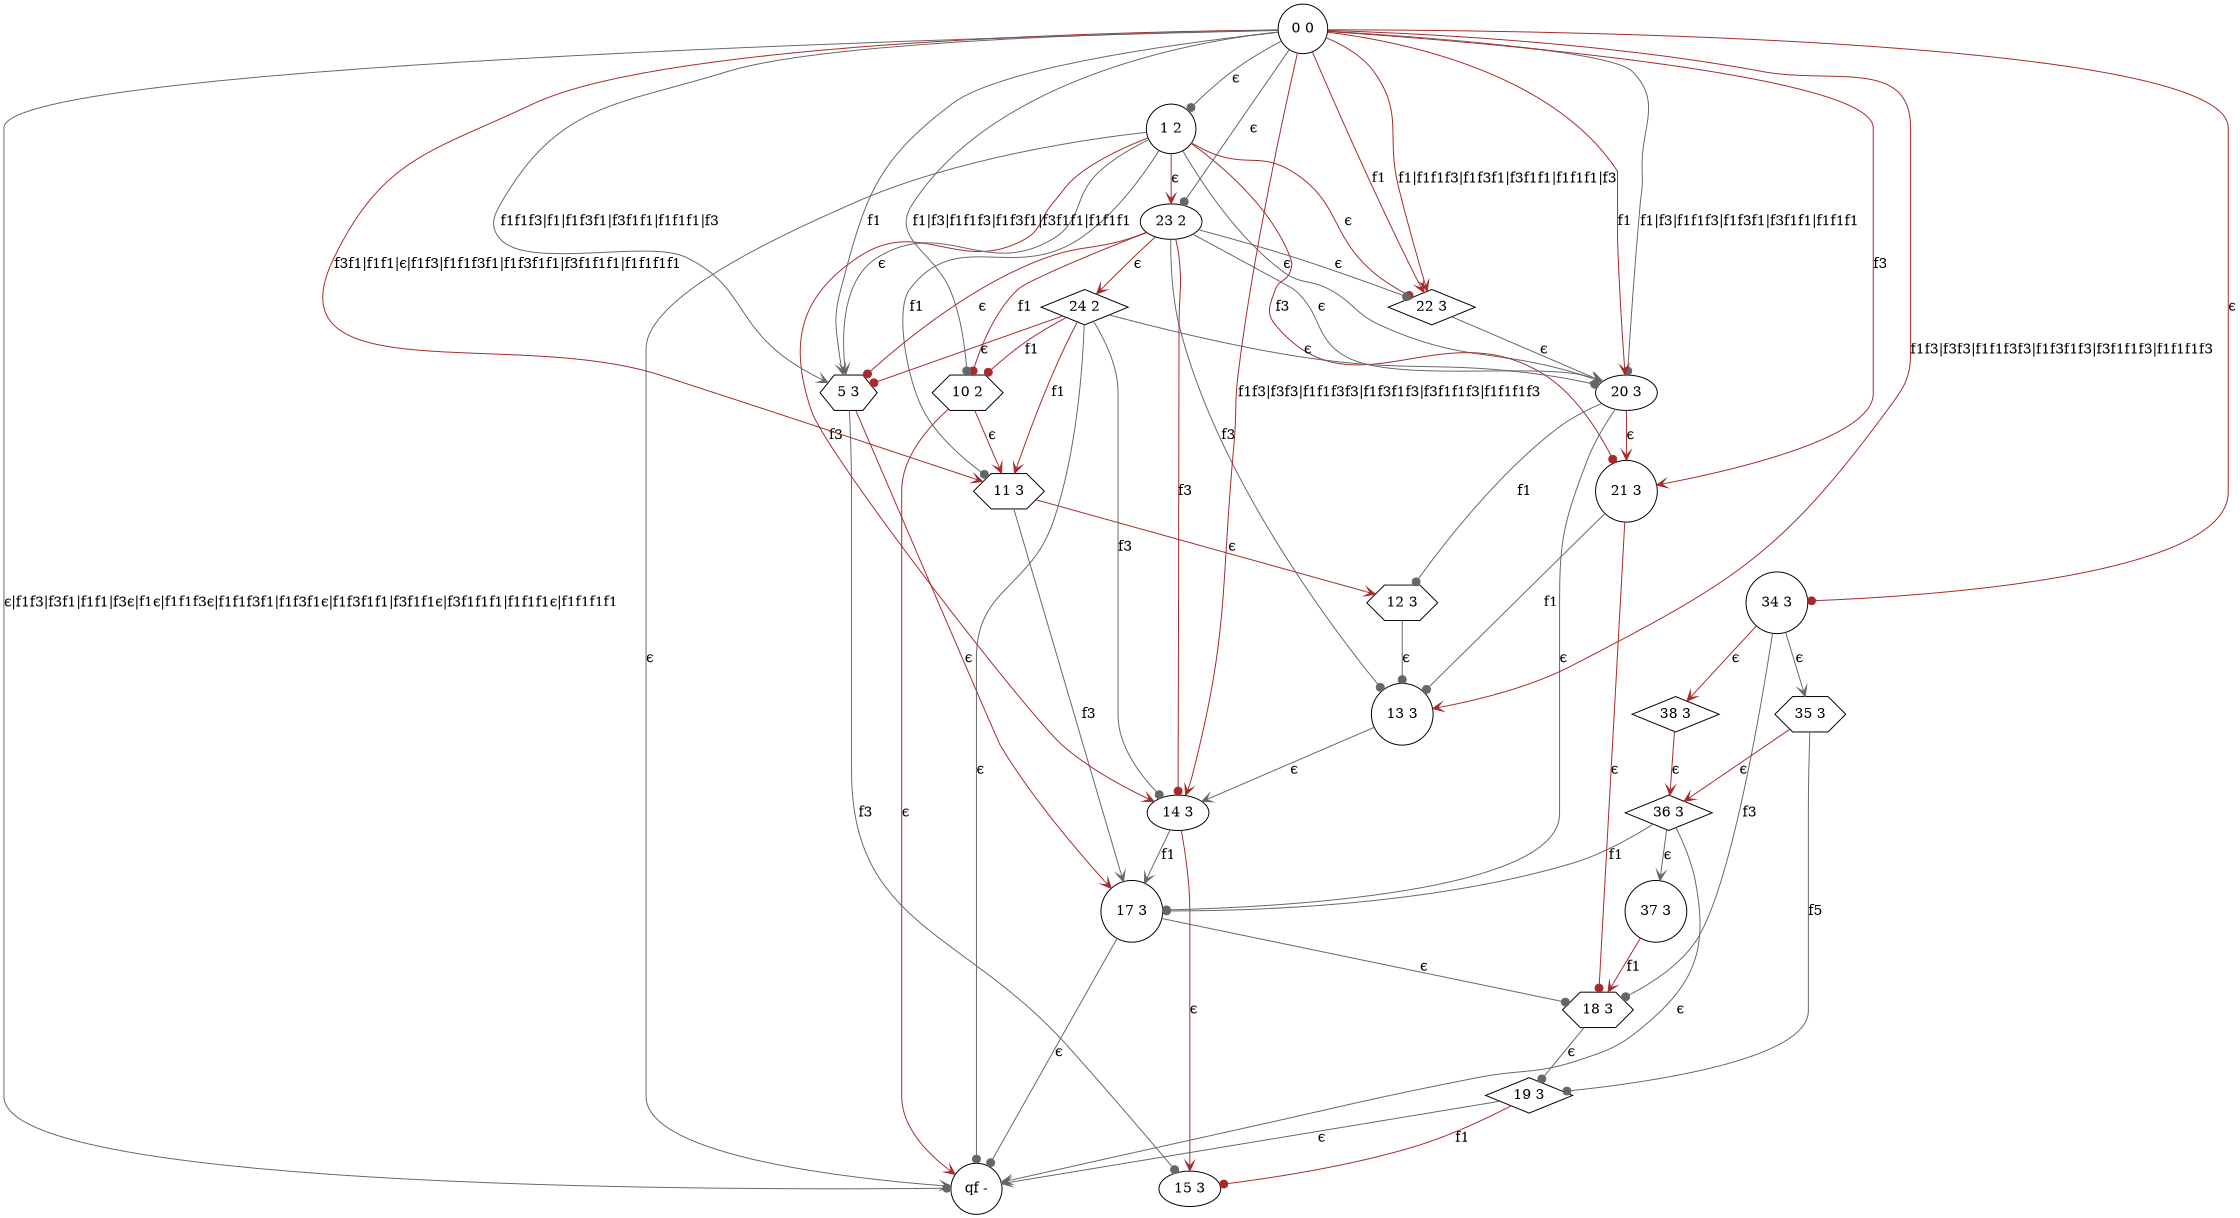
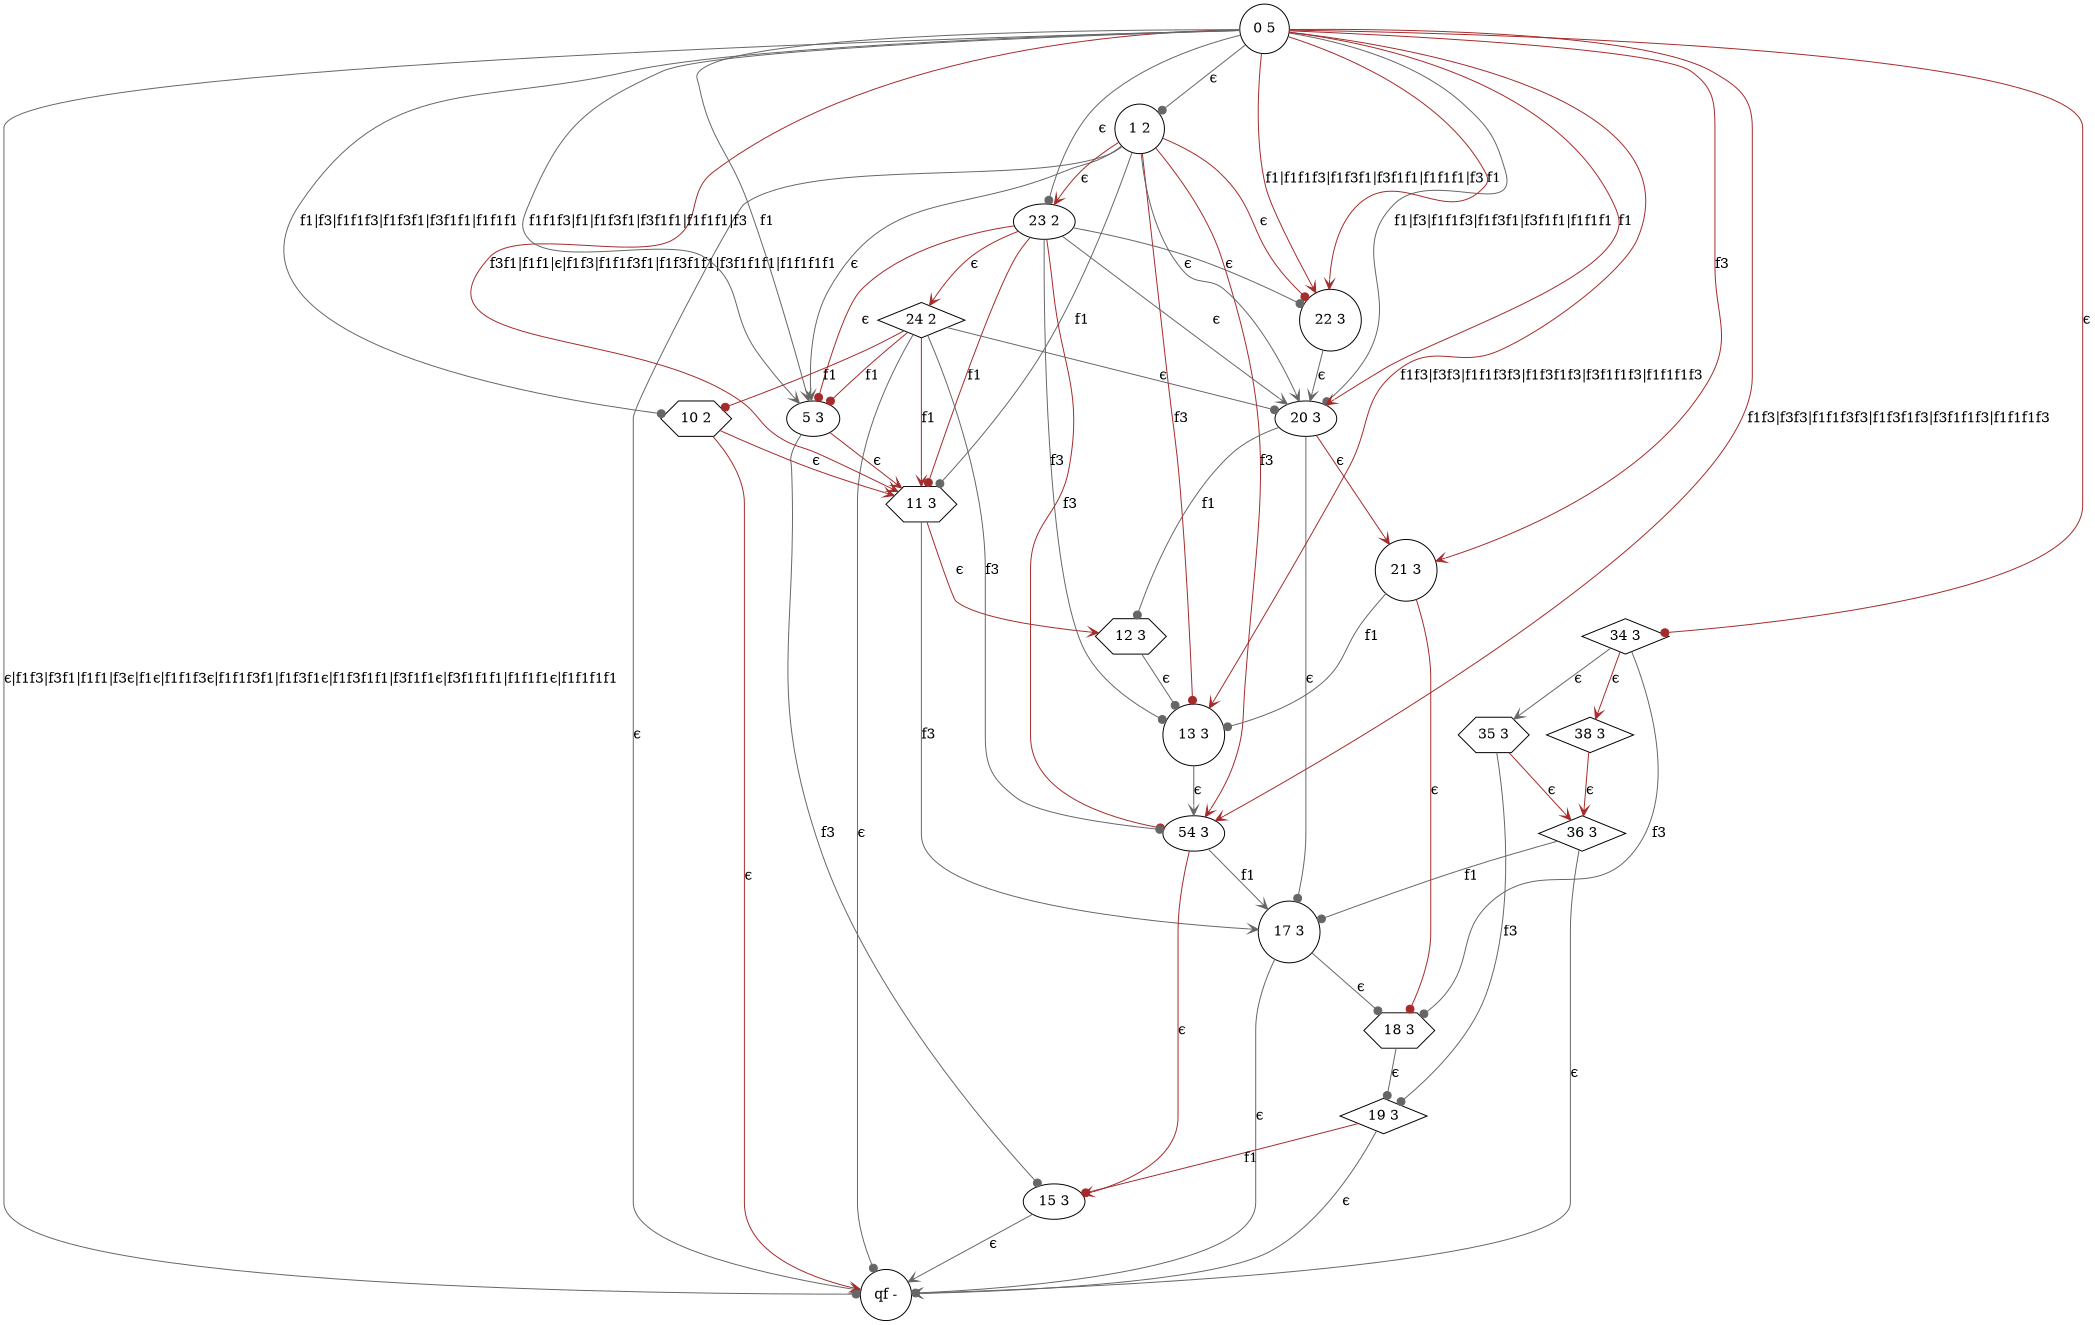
node "0 0": label "0 0" -> "0 5"
edge "23 2" -> "10 2": now "23 2" -> "11 3"
node "22 3": shape diamond -> circle
edge "1 2" -> "21 3": now "1 2" -> "13 3"
edge "24 2" -> "5 3": label "ϵ" -> "f1"
node "5 3": shape hexagon -> ellipse
node "34 3": shape circle -> diamond
edge "5 3" -> "17 3": now "5 3" -> "11 3"
node "14 3": label "14 3" -> "54 3"
node "37 3": removed
edge "35 3" -> "19 3": label "f5" -> "f3"
edge "15 3" -> "qf -": added, label "ϵ"
